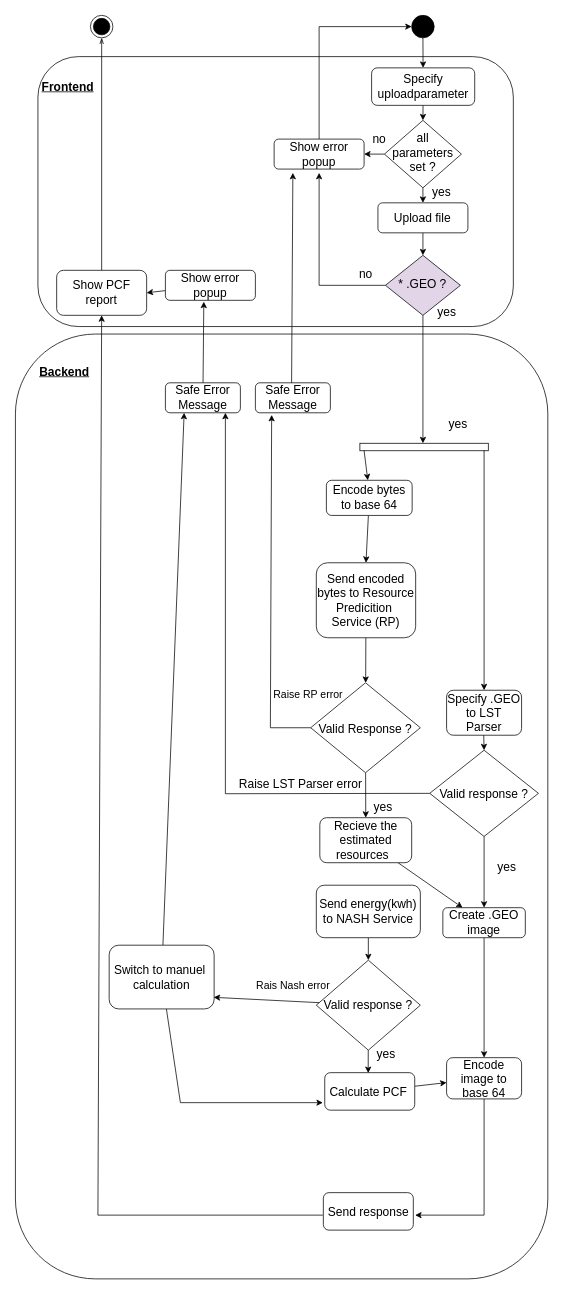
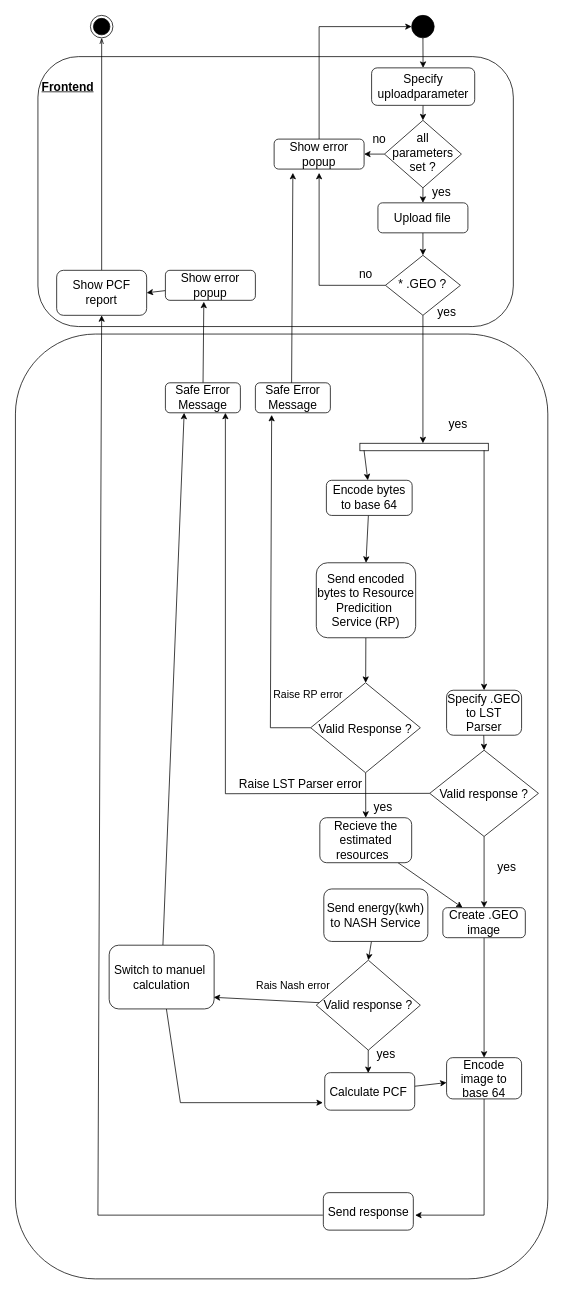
node "* .GEO ?": fillcolor #e1d5e7 -> #ffffff
node "Backend": removed
node "Send energy(kwh) to NASH Service": moved (368, 912) -> (376, 915)
